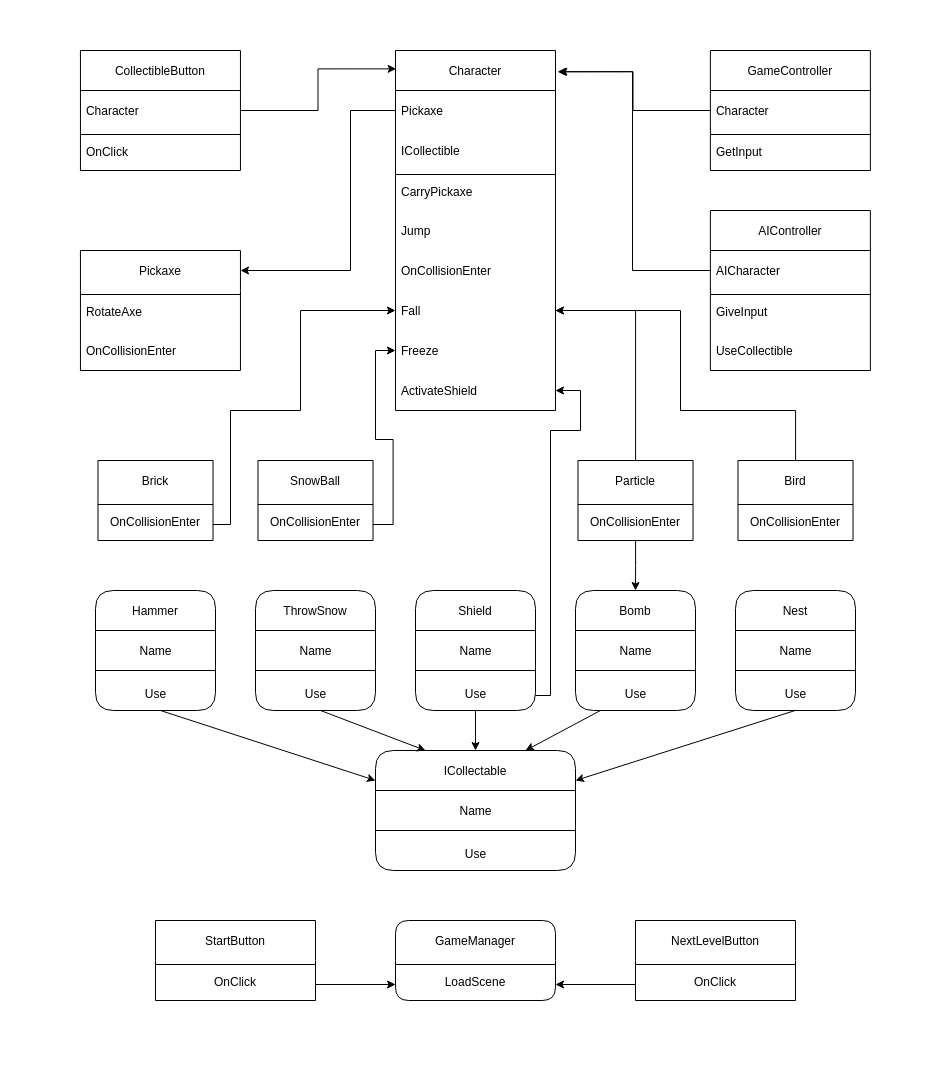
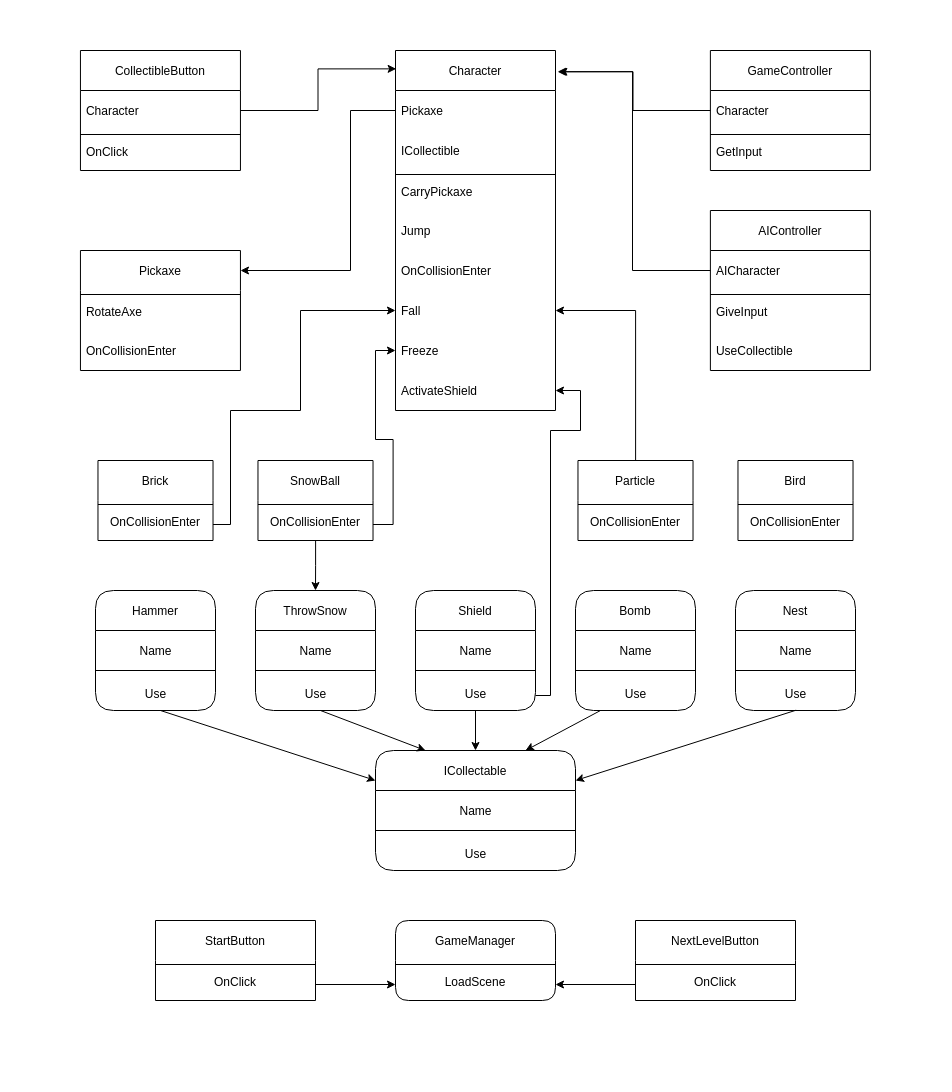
edge "Particle" -> "Fall": arrowhead open -> classic
edge "Bird" -> "Fall": removed
edge "SnowBall" -> "ThrowSnow": added
edge "Particle" -> "Bomb": removed
